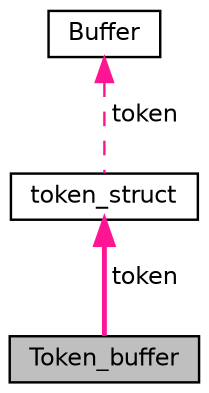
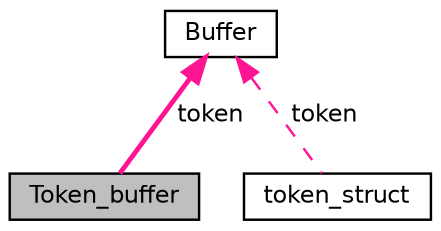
edge "Token_buffer" -> "token_struct": now "Token_buffer" -> "Buffer"
